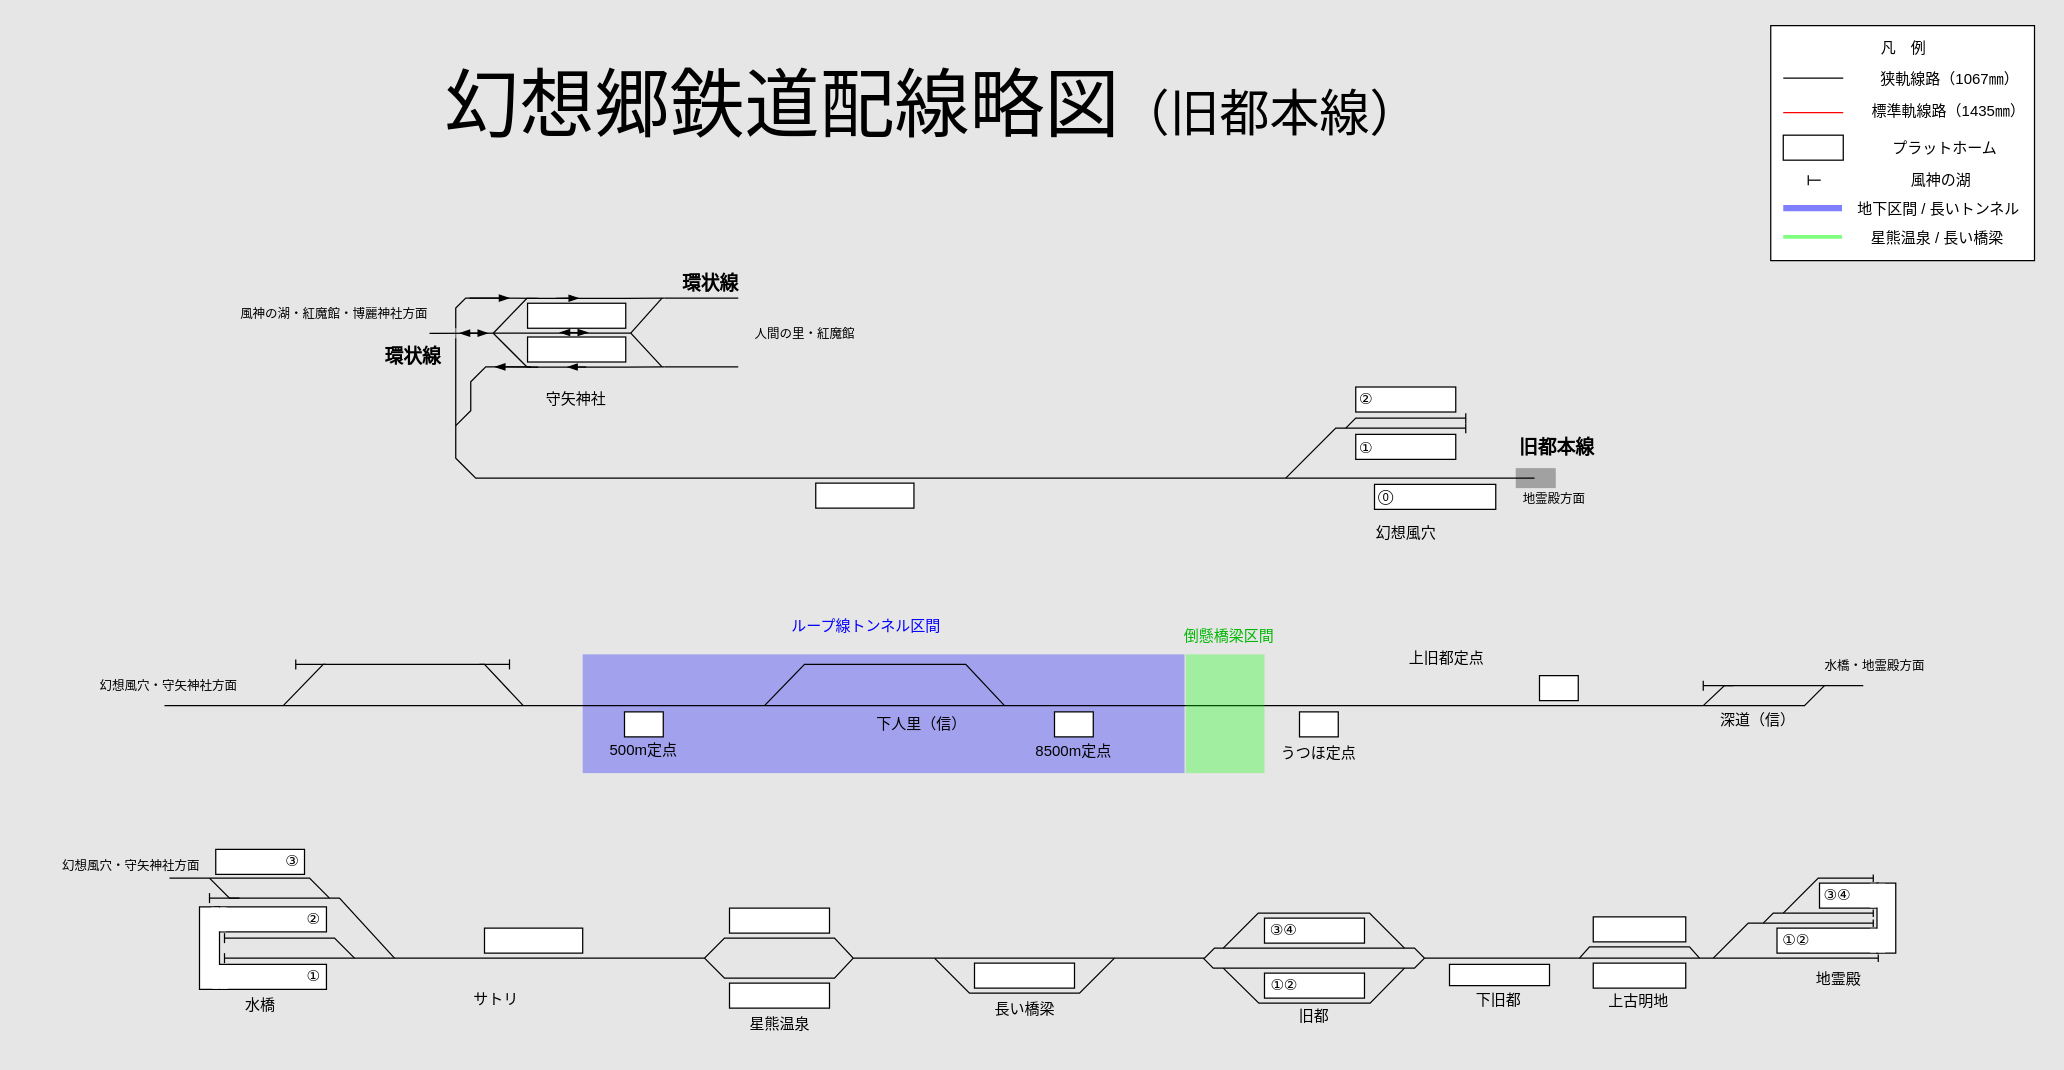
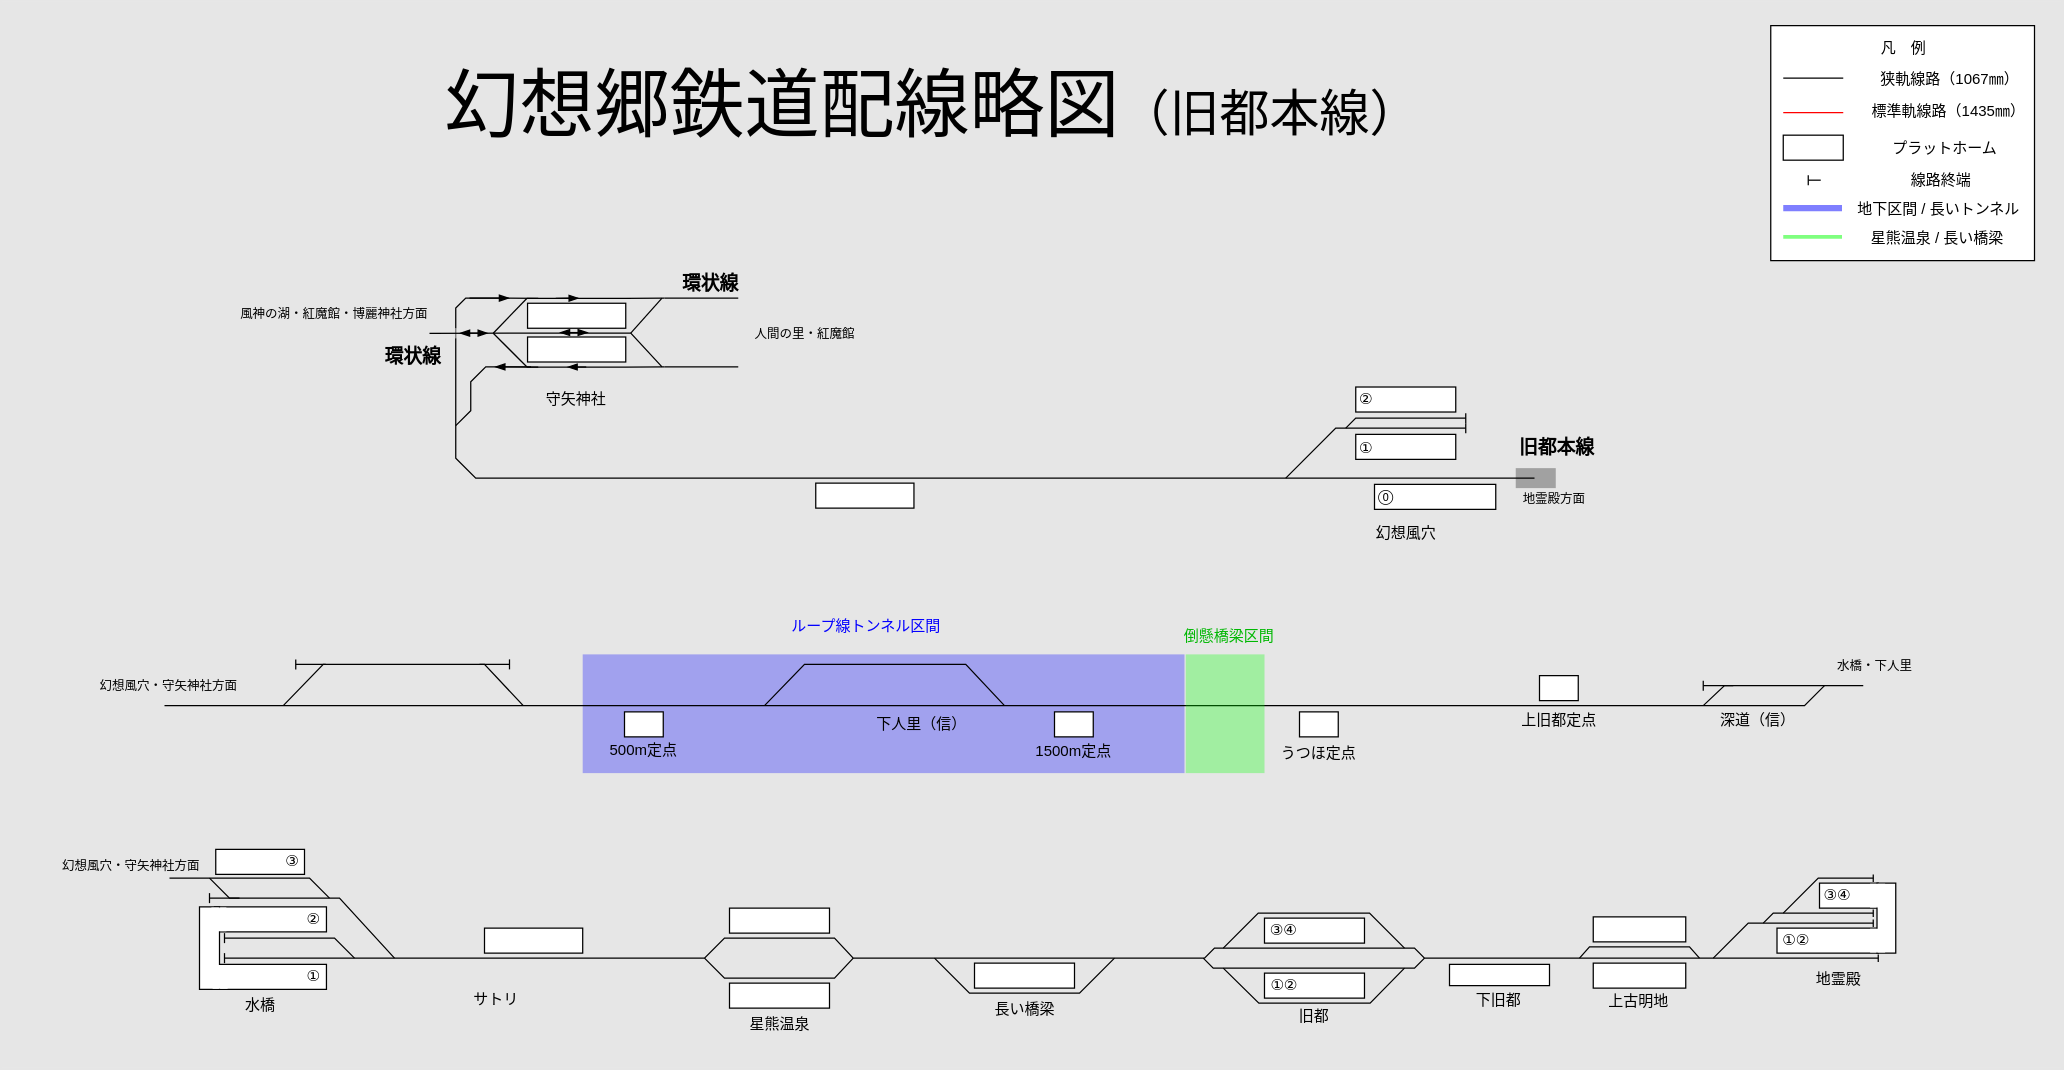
node "風神の湖": label "風神の湖" -> "線路終端"
node "上旧都定点": moved (1446, 658) -> (1559, 721)
node "水橋・地霊殿方面": label "水橋・地霊殿方面" -> "水橋・下人里"
node "8500m定点": label "8500m定点" -> "1500m定点"
